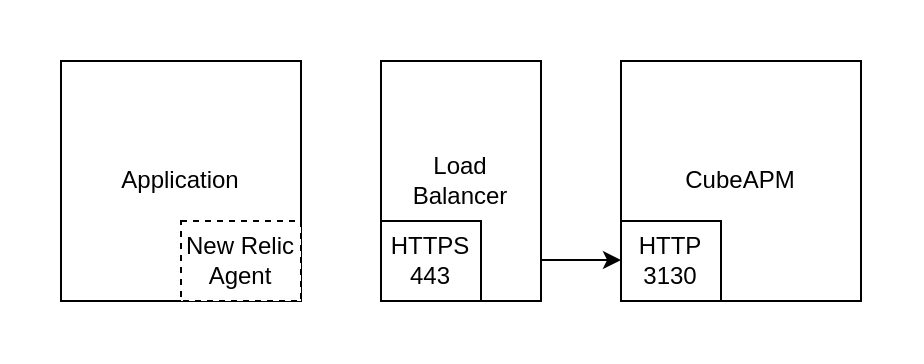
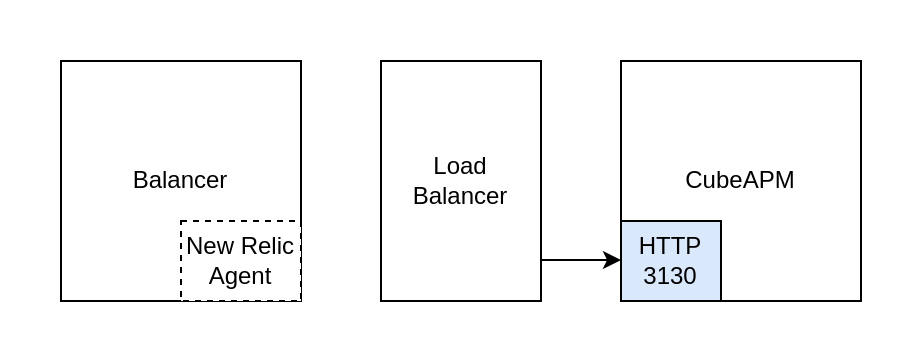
node "Application": label "Application" -> "Balancer"
node "HTTPS 443": removed
node "HTTP 3130": fillcolor #ffffff -> #dae8fc
